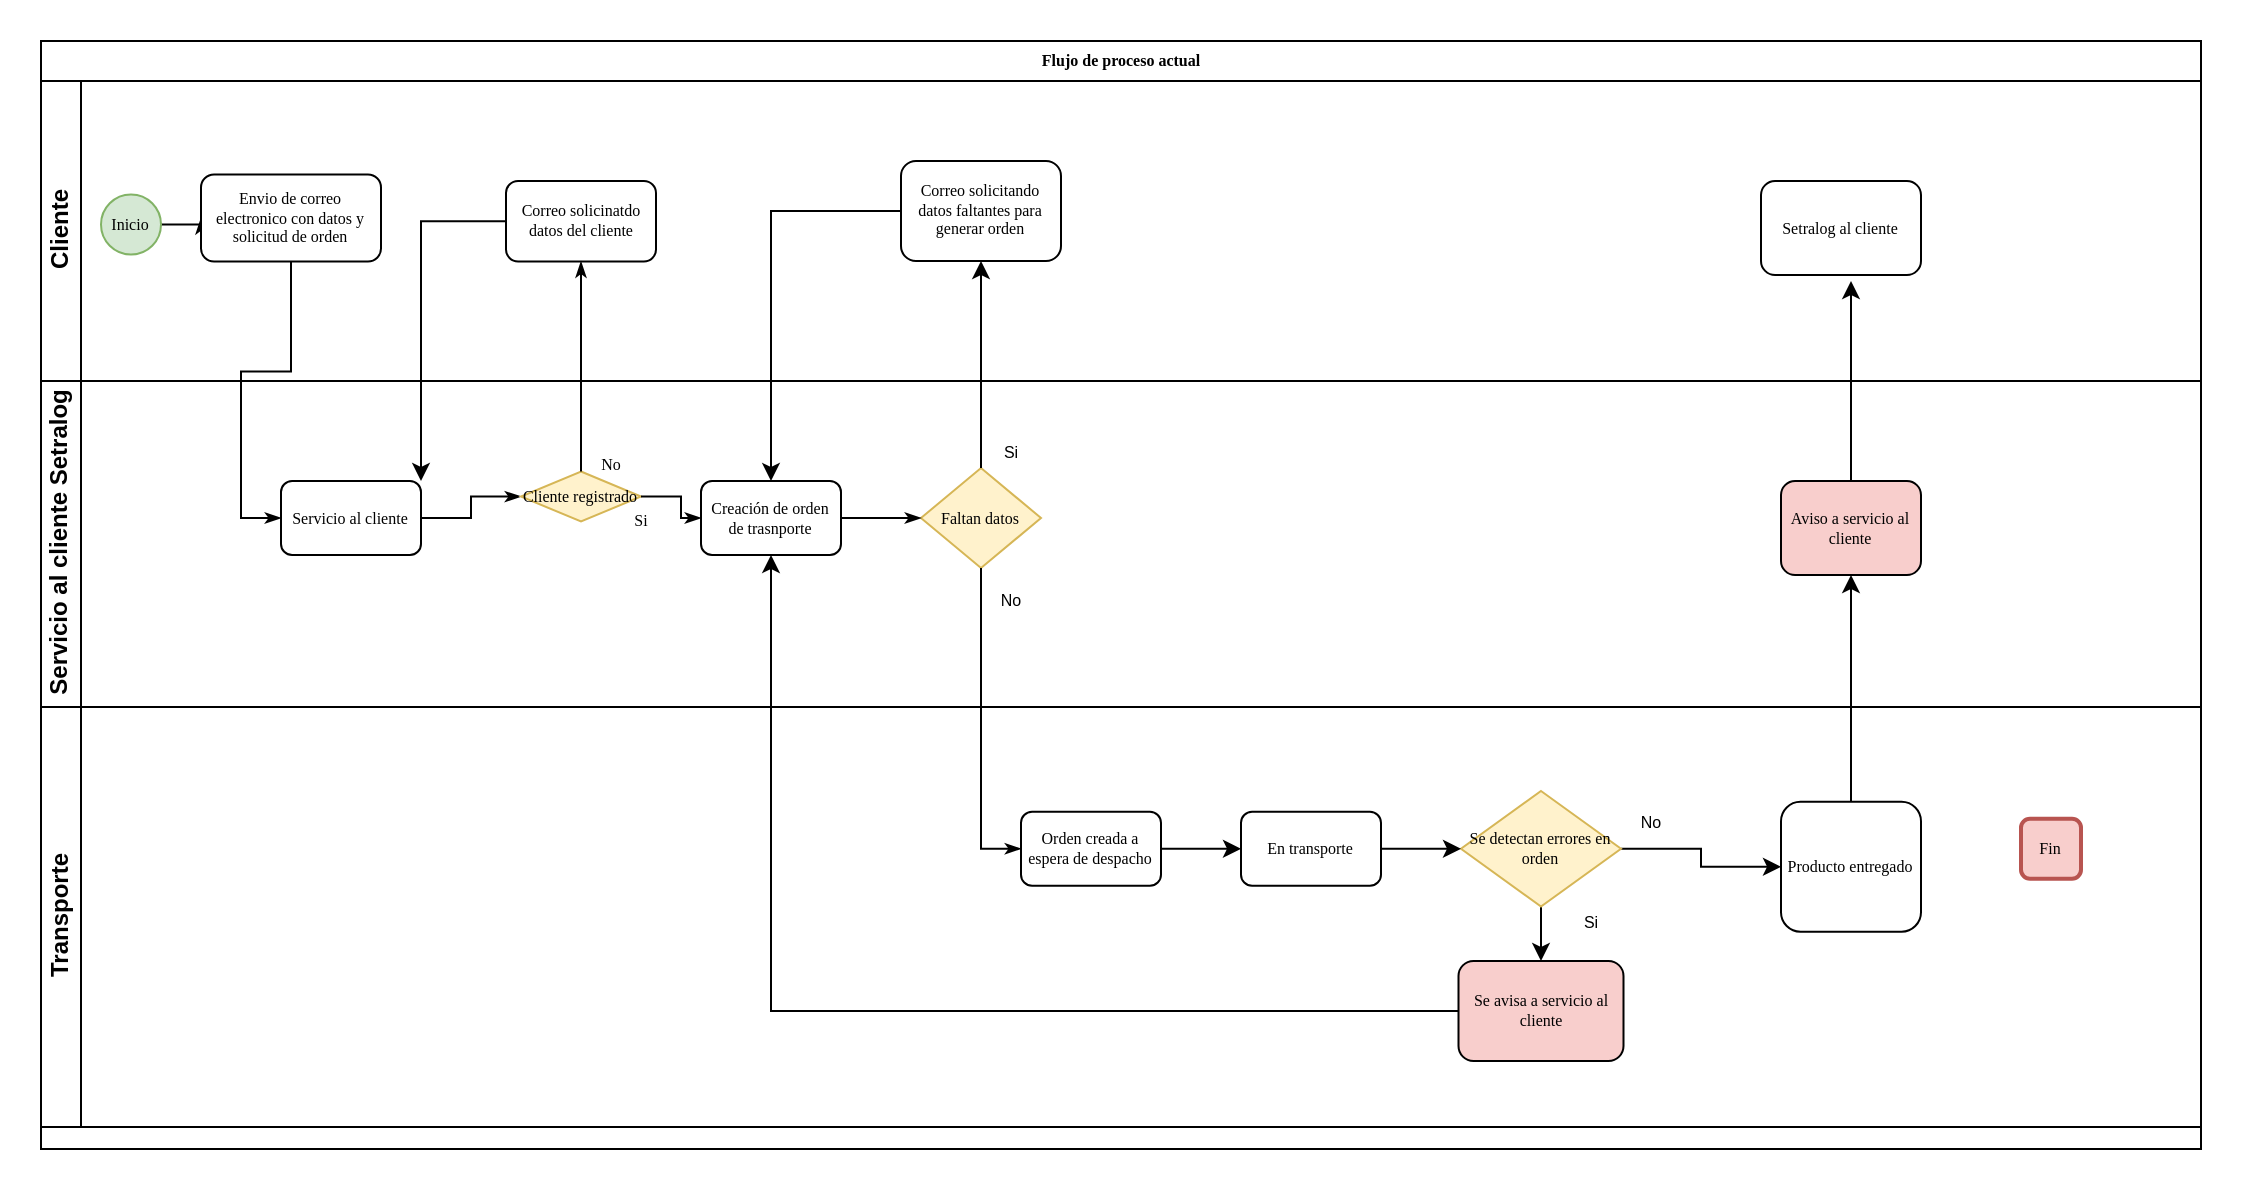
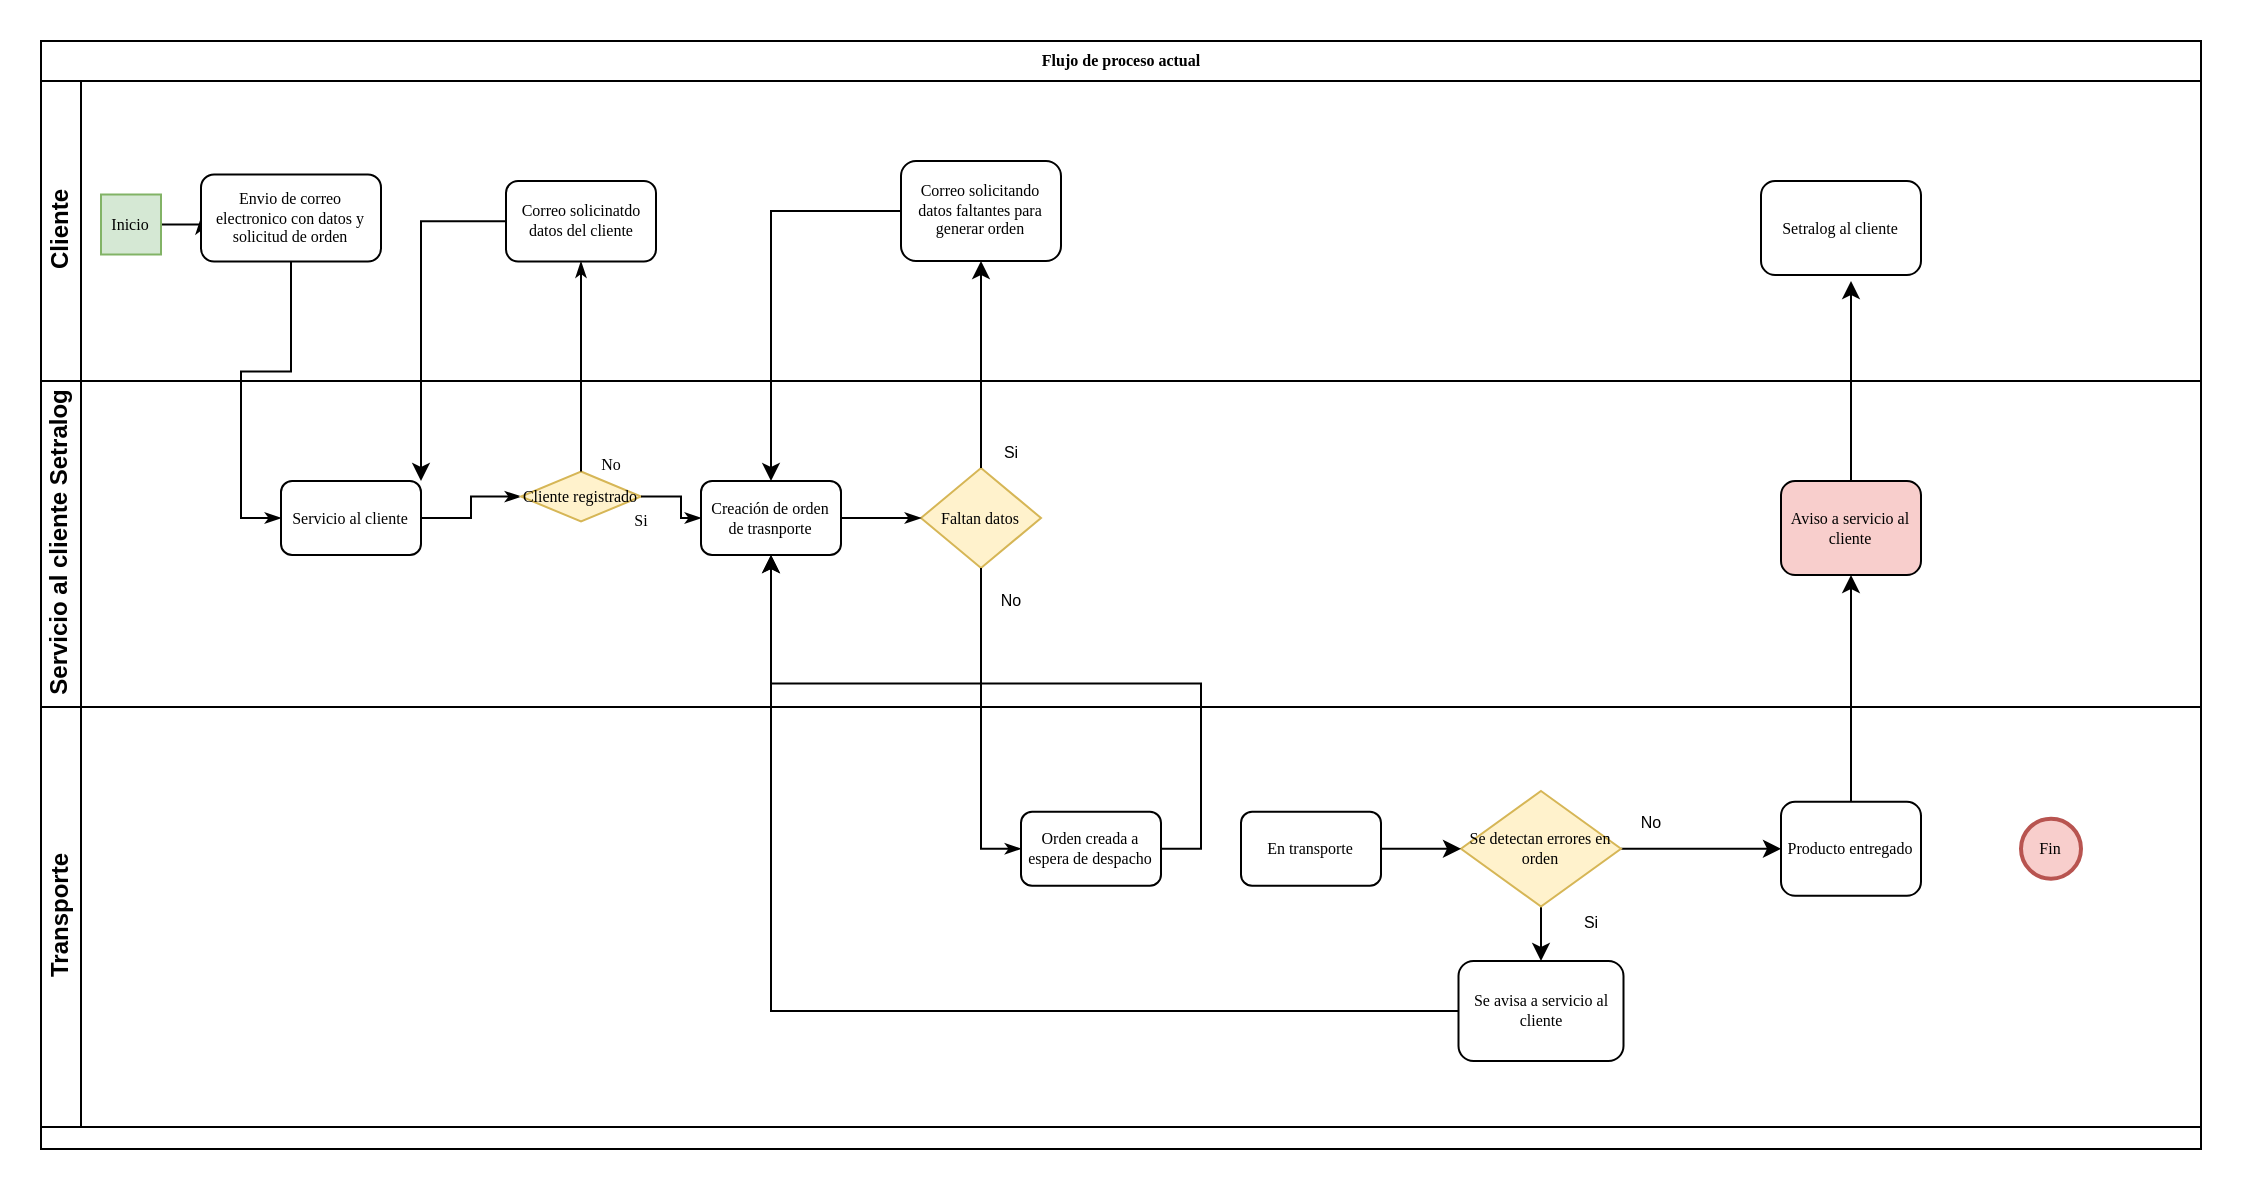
node "Inicio": shape ellipse -> rectangle
edge "Orden creada a espera de despacho" -> "En transporte": now "Orden creada a espera de despacho" -> "Creación de orden de trasnporte"
node "Fin": shape rounded rectangle -> ellipse
node "Producto entregado": size 140x130 -> 140x94
node "Se avisa a servicio al cliente": fillcolor #f8cecc -> #ffffff
